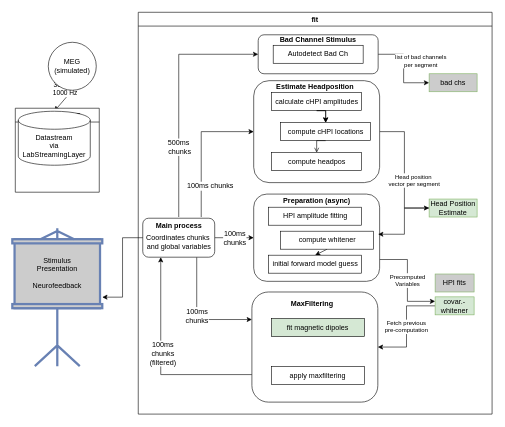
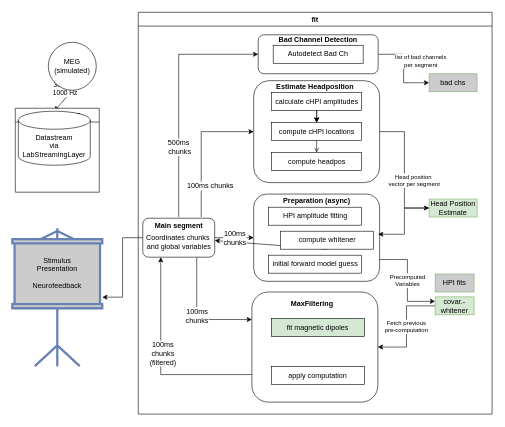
node "Bad Channel Stimulus": label "Bad Channel Stimulus" -> "Bad Channel Detection"
node "compute cHPI locations": moved (326, 132) -> (317, 132)
node "Main process": label "Main process" -> "Main segment"
edge "compute whitener" -> "initial forward model guess": now "compute whitener" -> "Coordinates chunks and global variables"
node "apply maxfiltering": label "apply maxfiltering" -> "apply computation"
